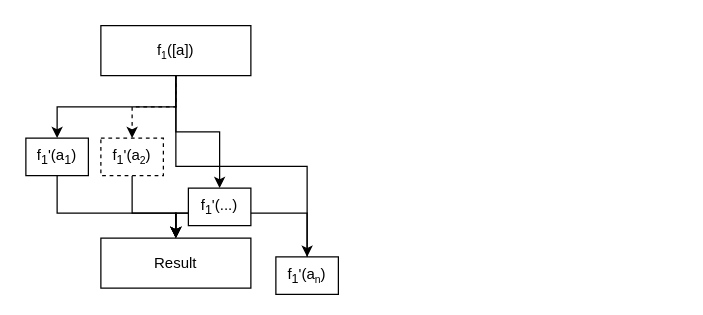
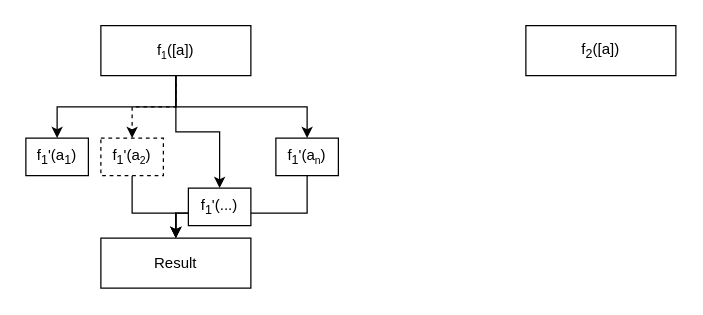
node "f2([a])": added
edge "f1'(a1)" -> "Result": removed
node "f1'(an)": moved (307, 276) -> (307, 157)
